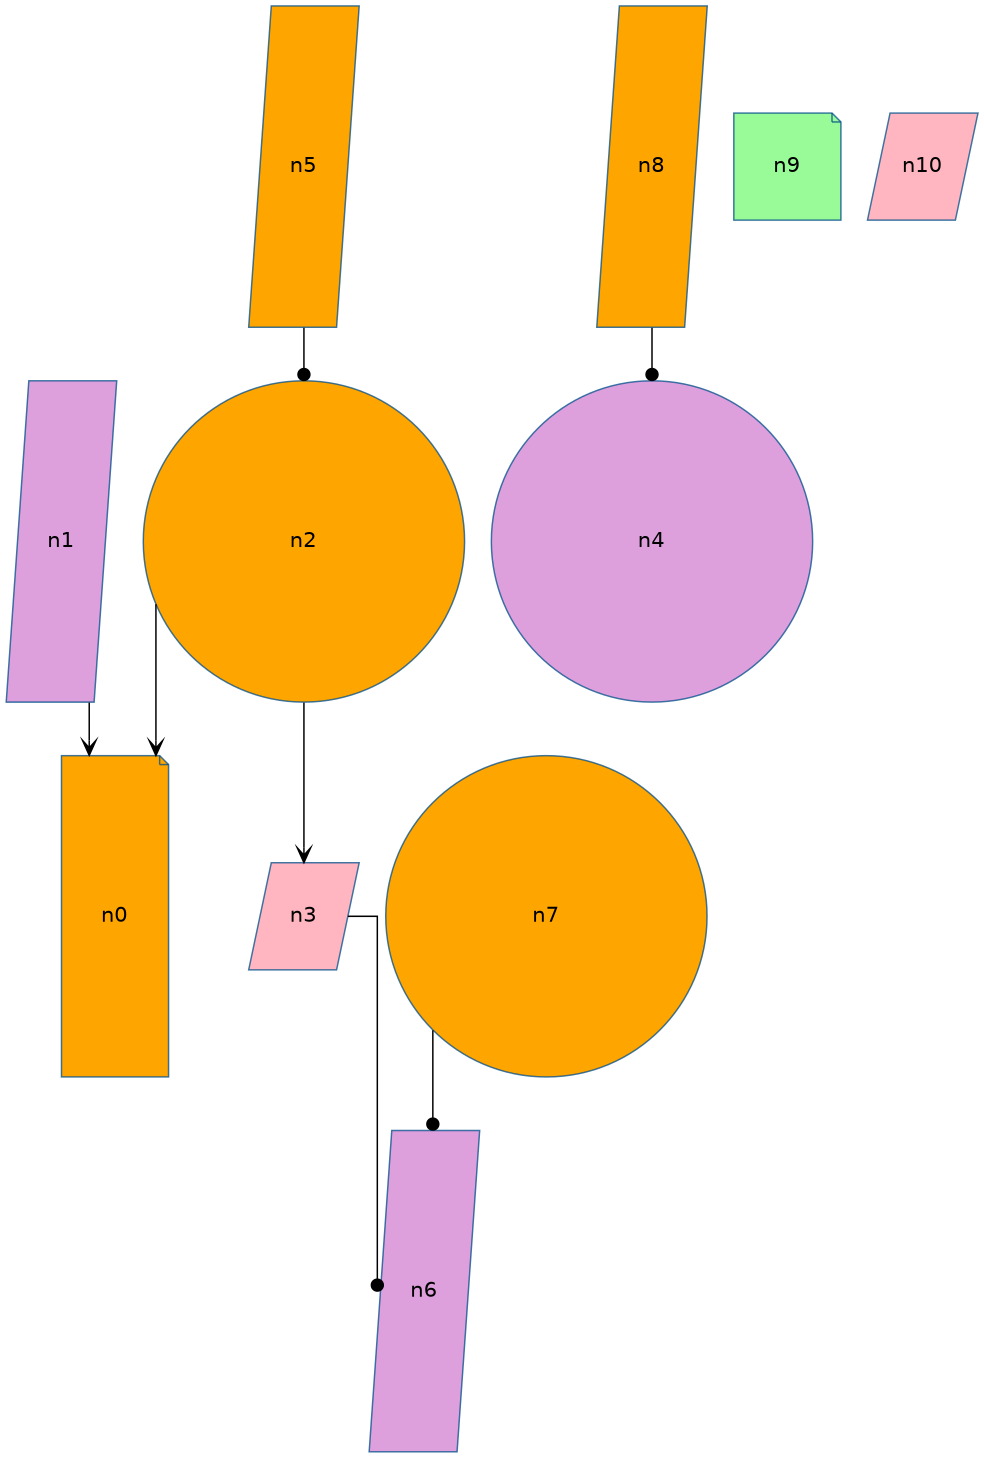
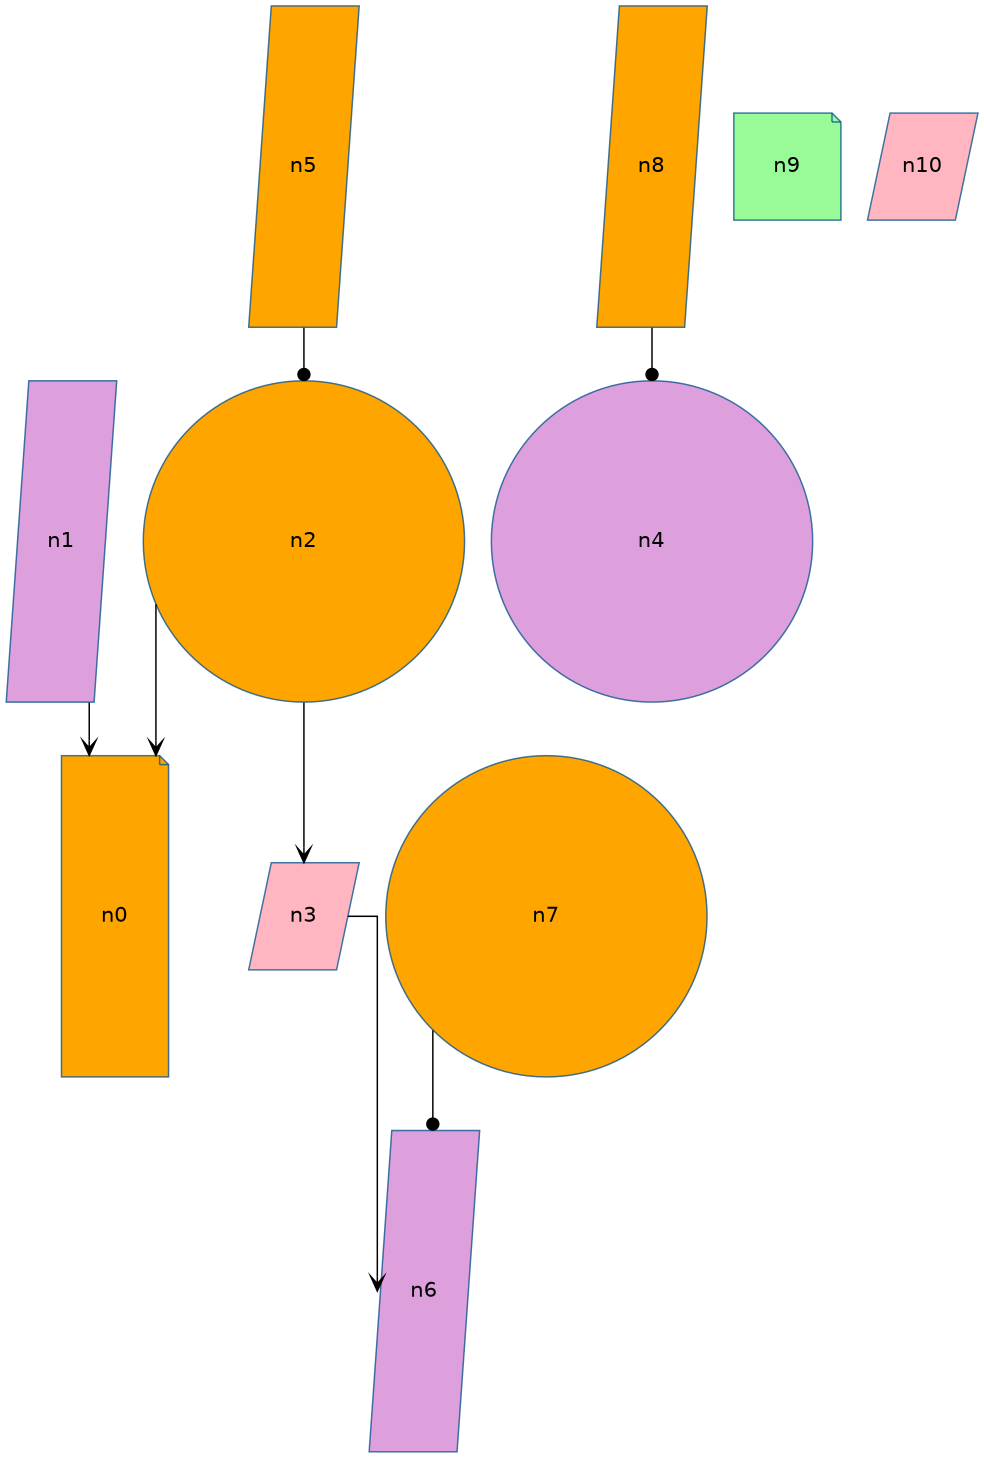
edge "n3" -> "n6": arrowhead dot -> vee
